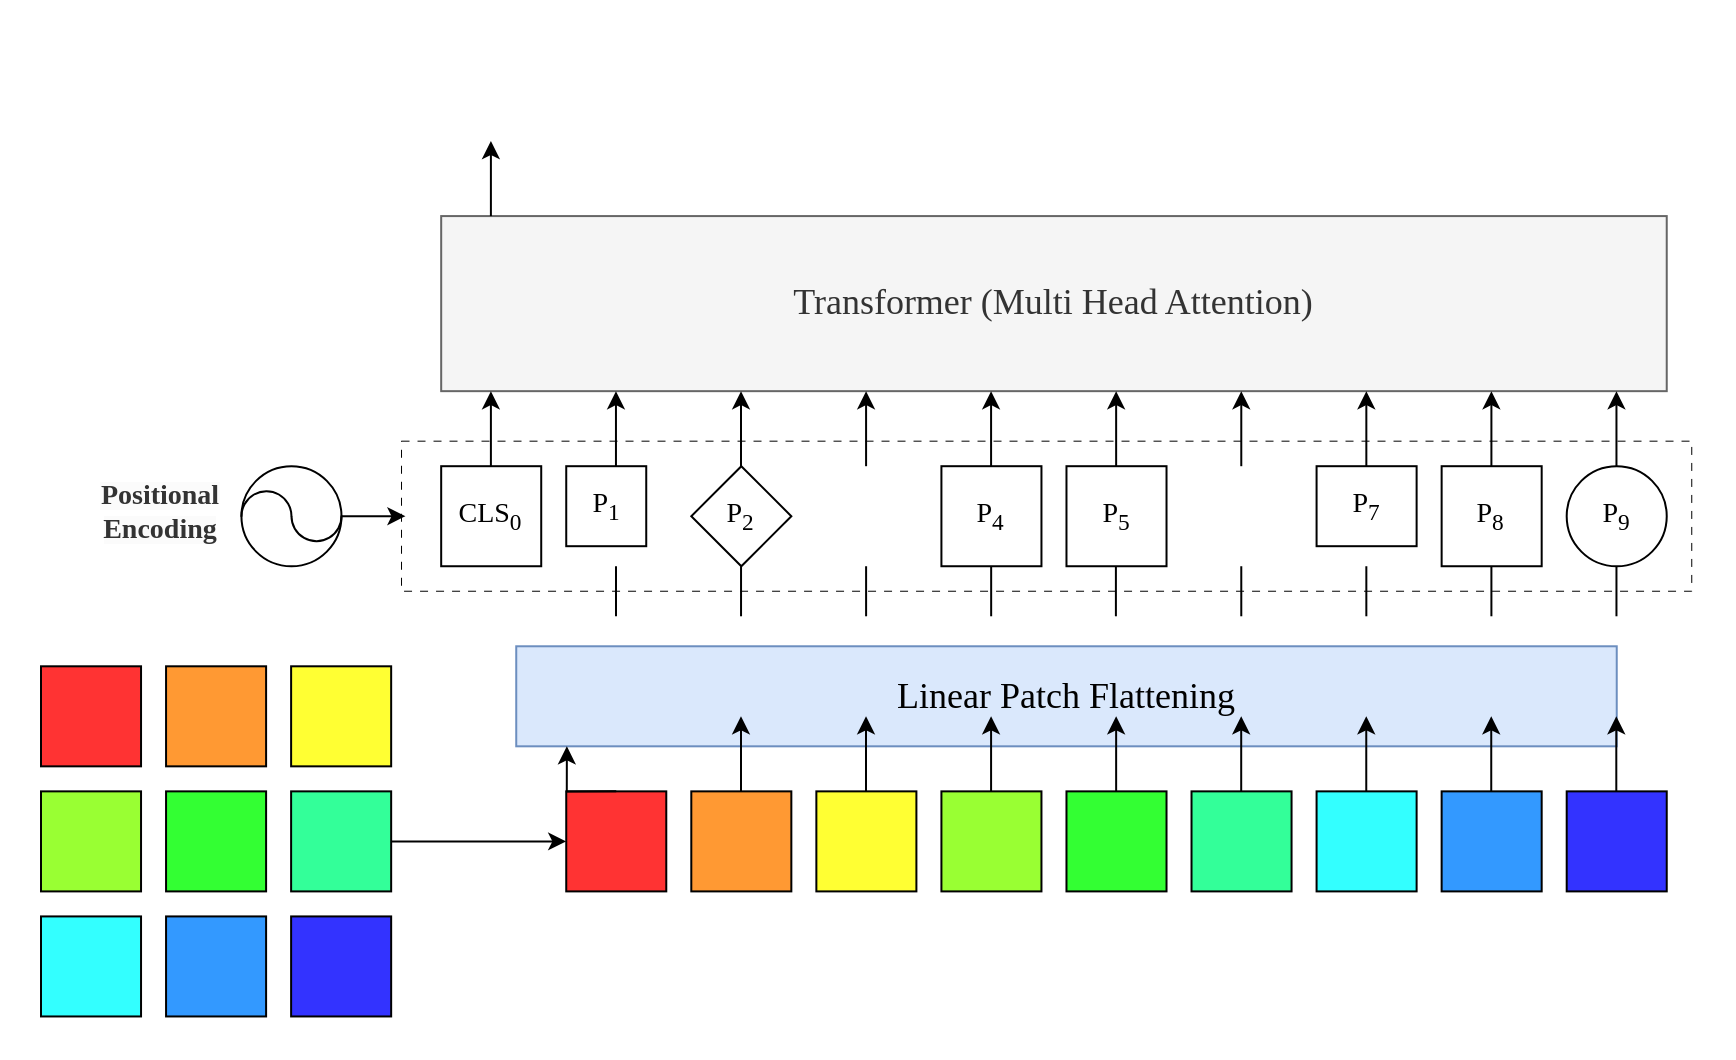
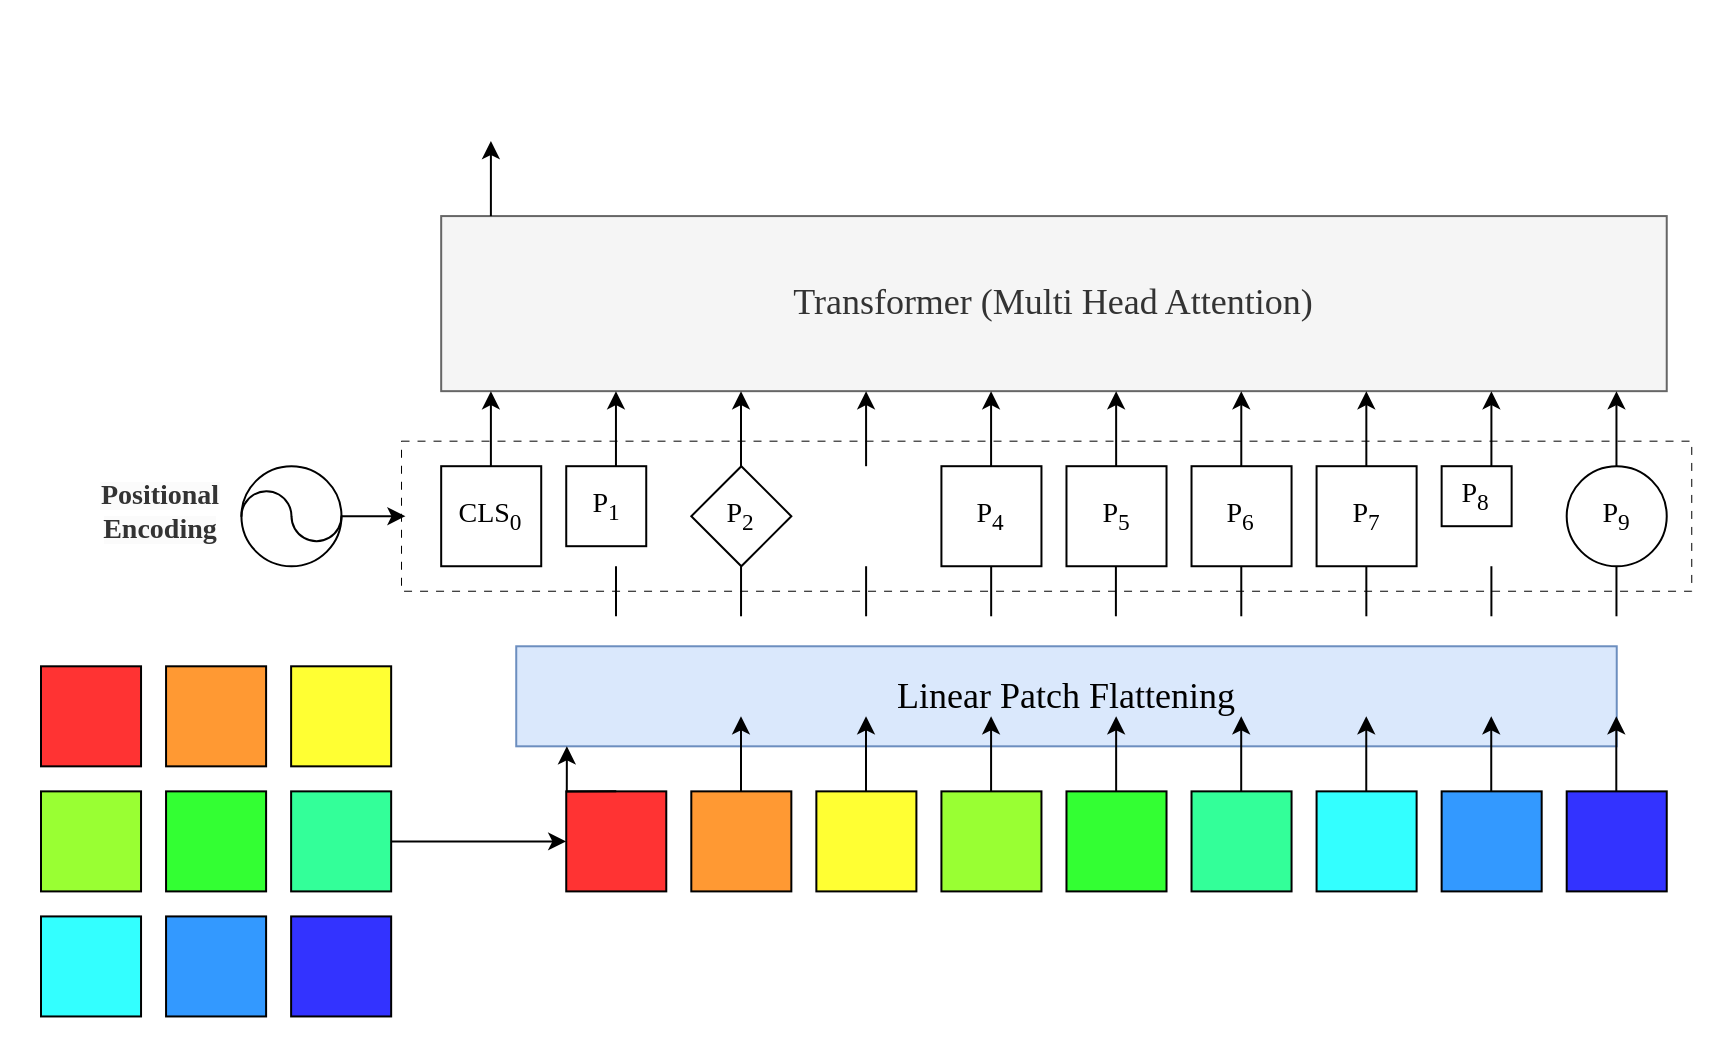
node "P7": size 100x80 -> 100x100
node "P6": added
node "P8": size 100x100 -> 70x60
